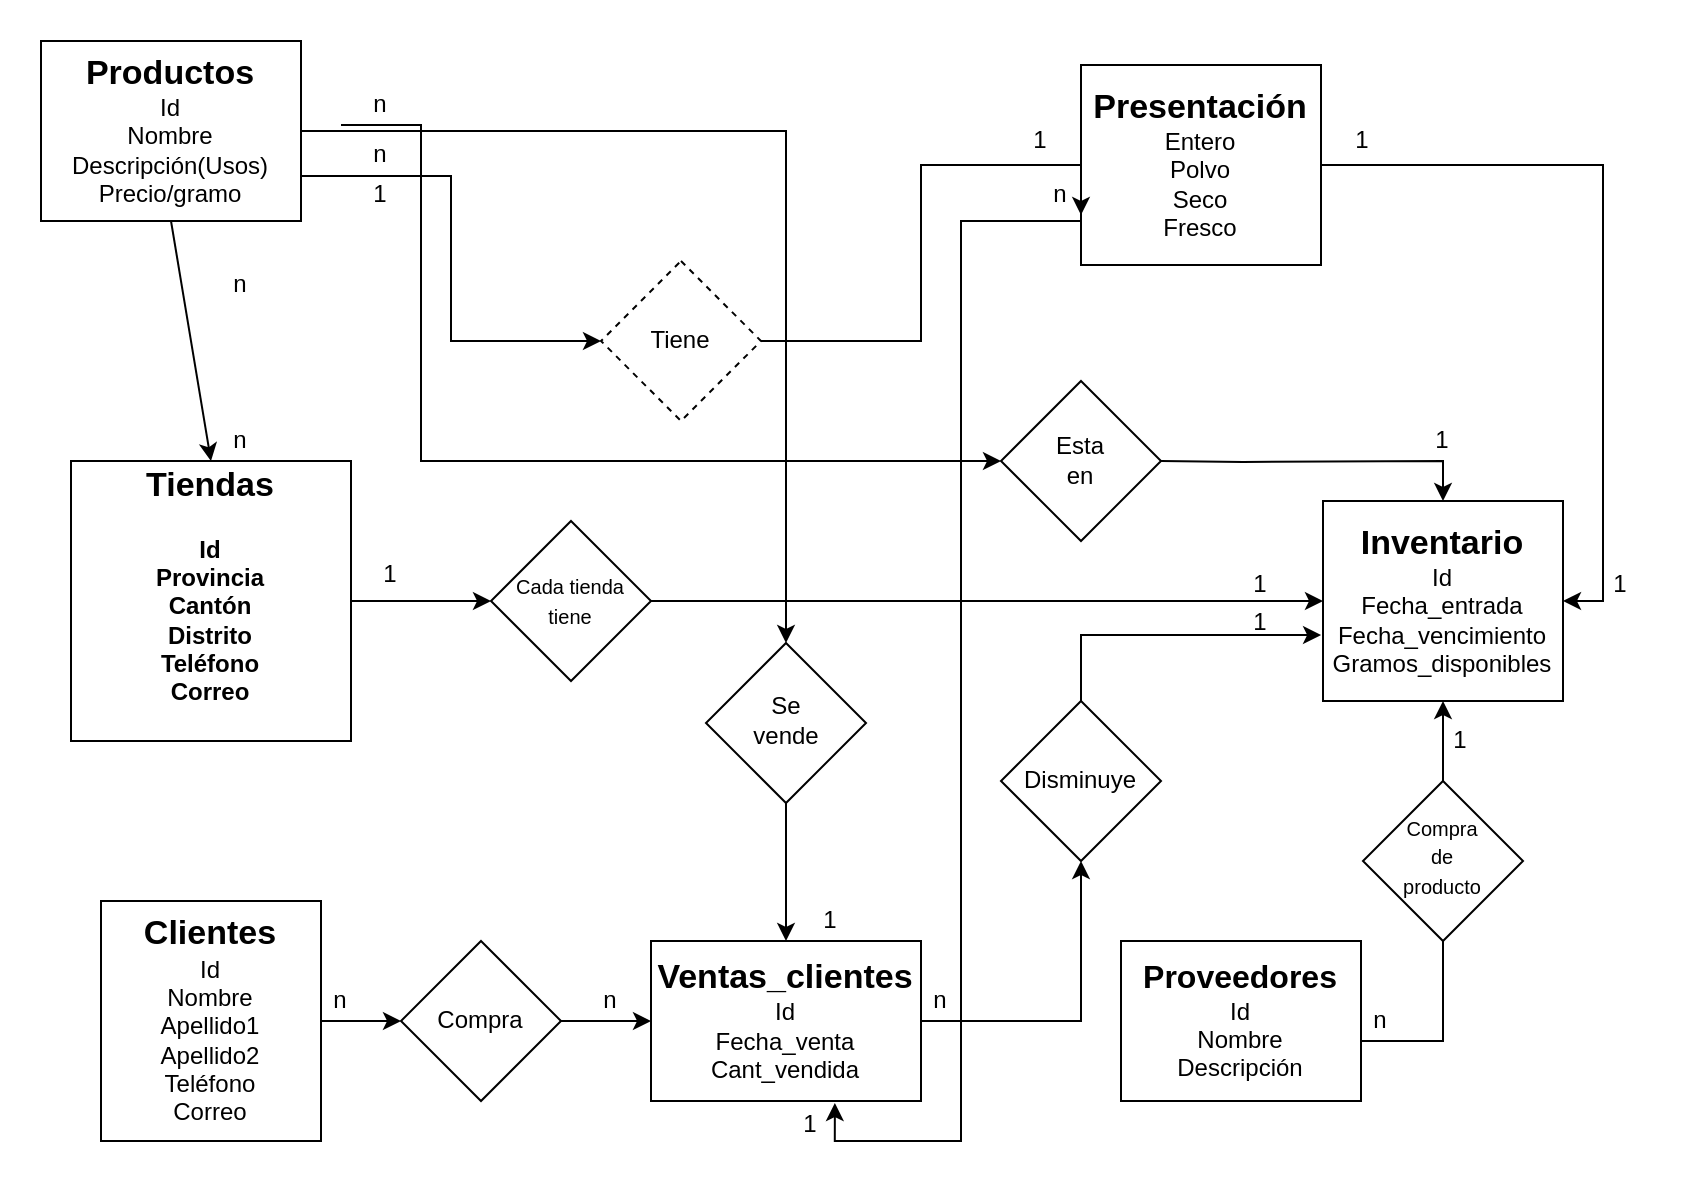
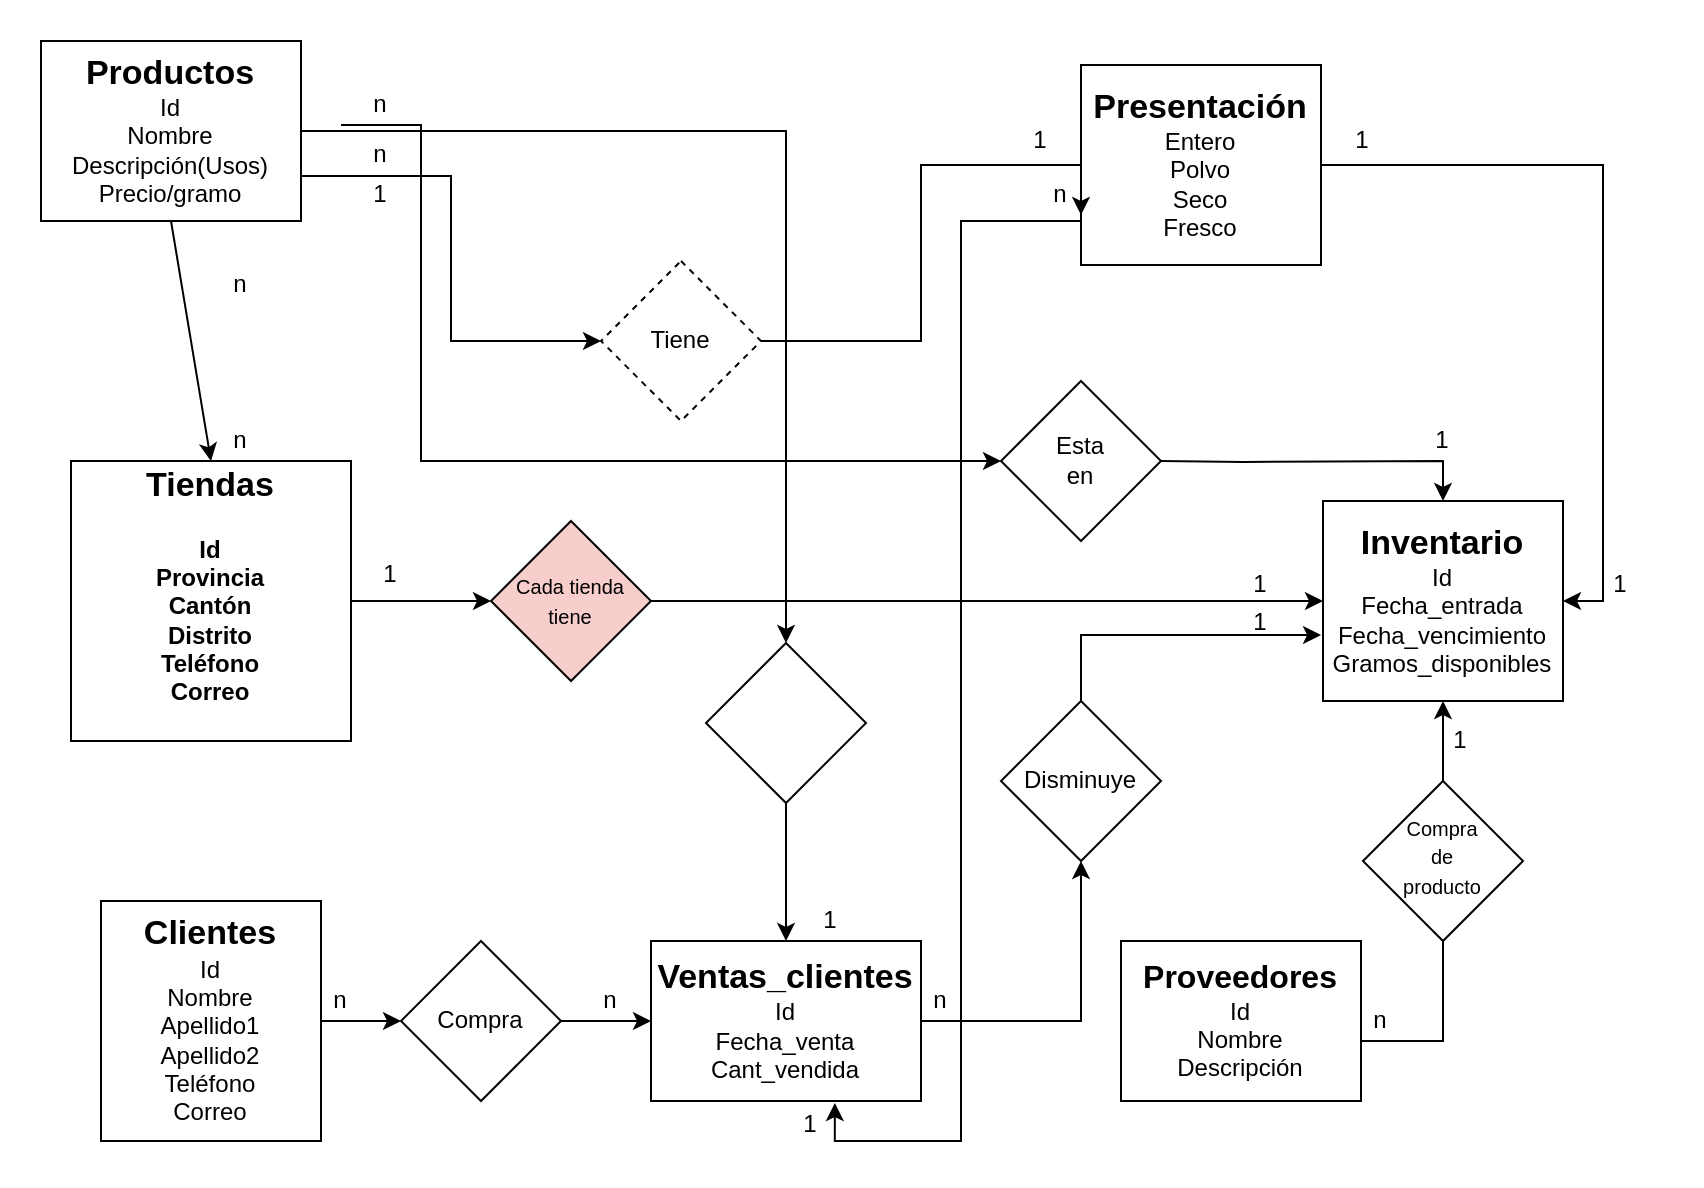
node "Cada tienda tiene": fillcolor #ffffff -> #f8cecc
node "Se vende": removed
